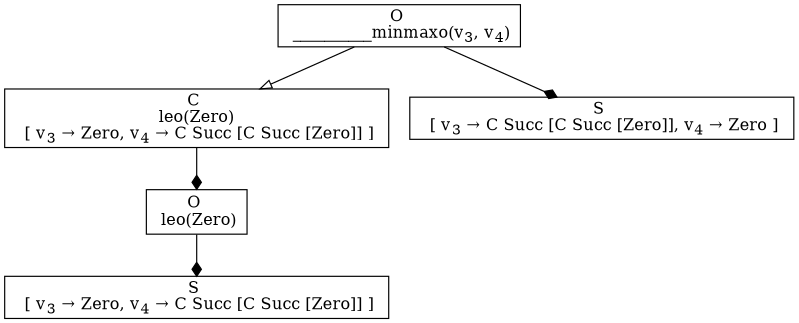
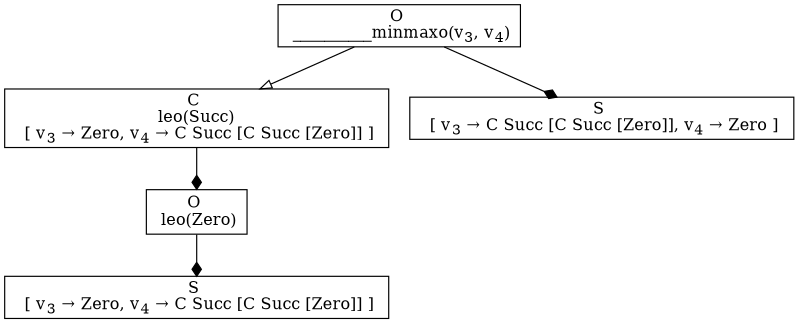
node "C": text "leo(Zero)" -> "leo(Succ)"
